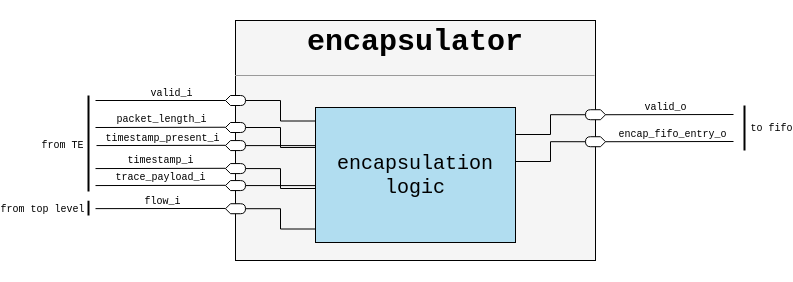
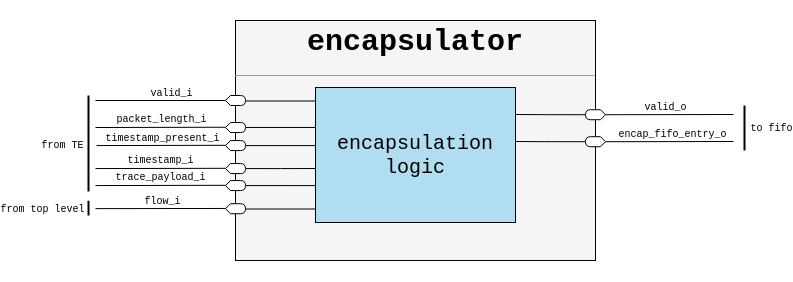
node "encapsulation logic": moved (416, 175) -> (416, 155)
